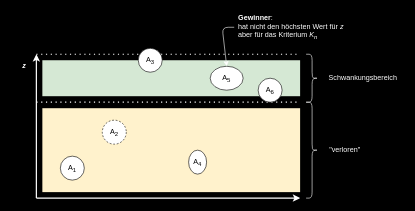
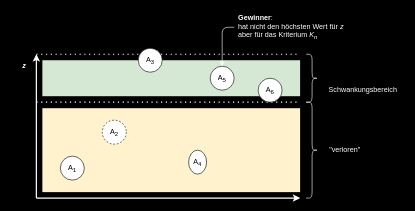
node "A5": size 33x24 -> 24x24
node "Schwankungsbereich": moved (363, 78) -> (363, 90)
